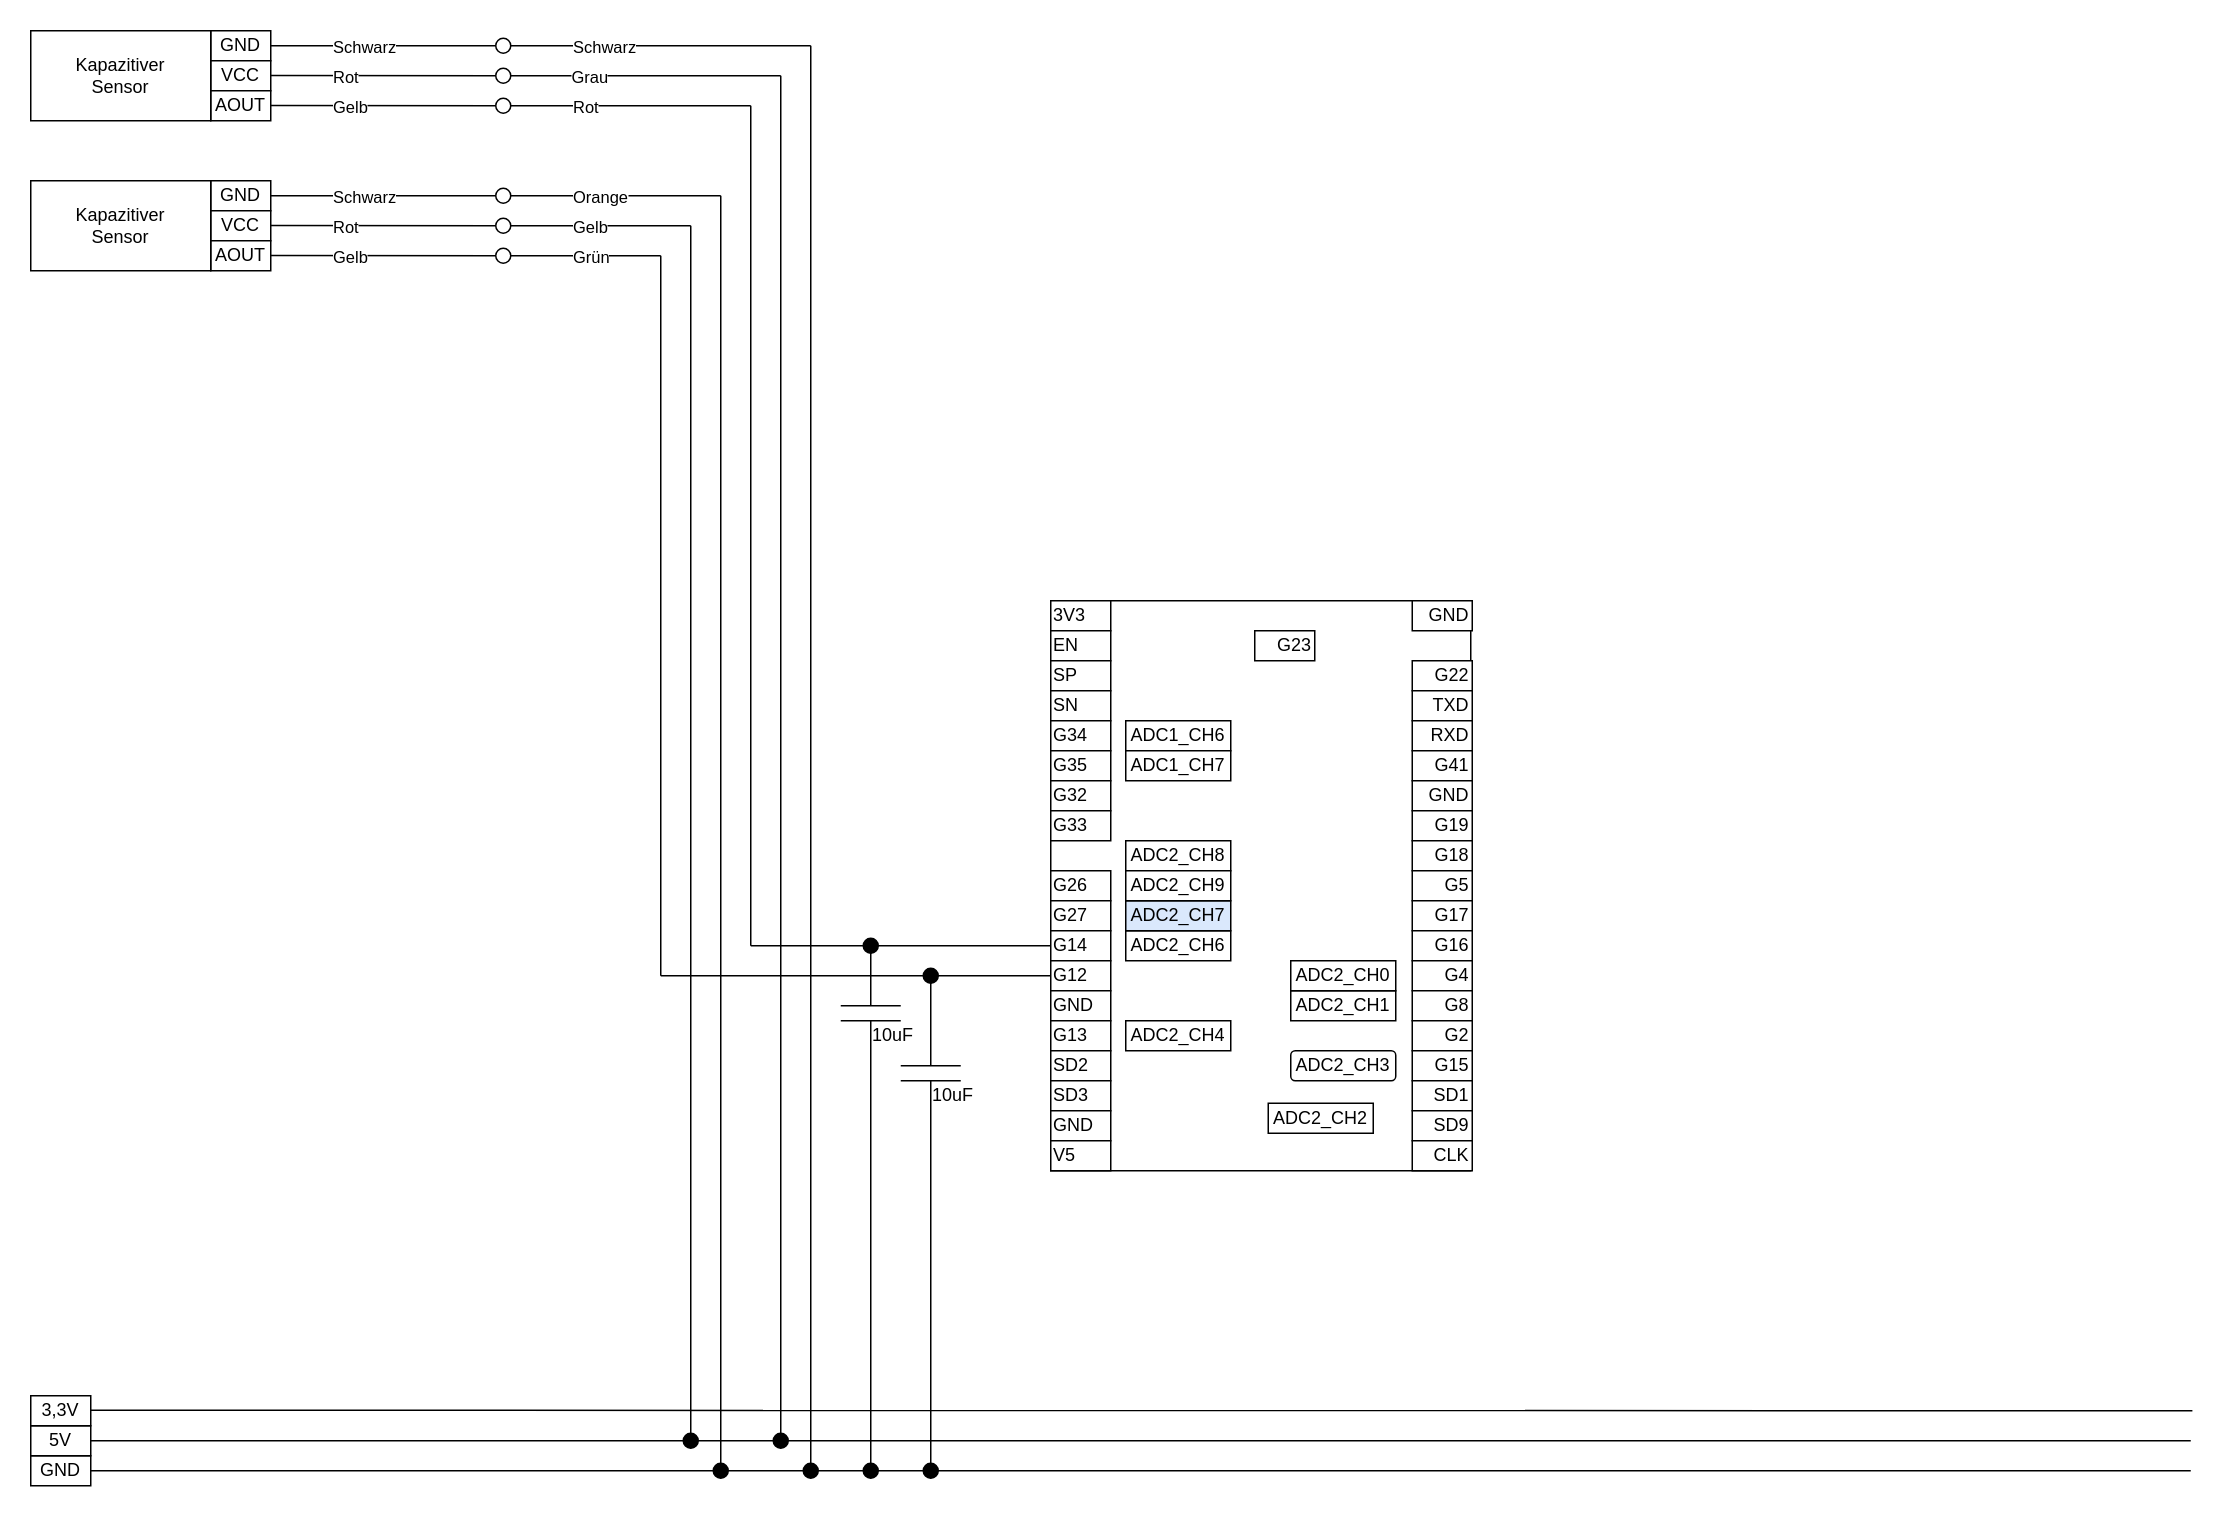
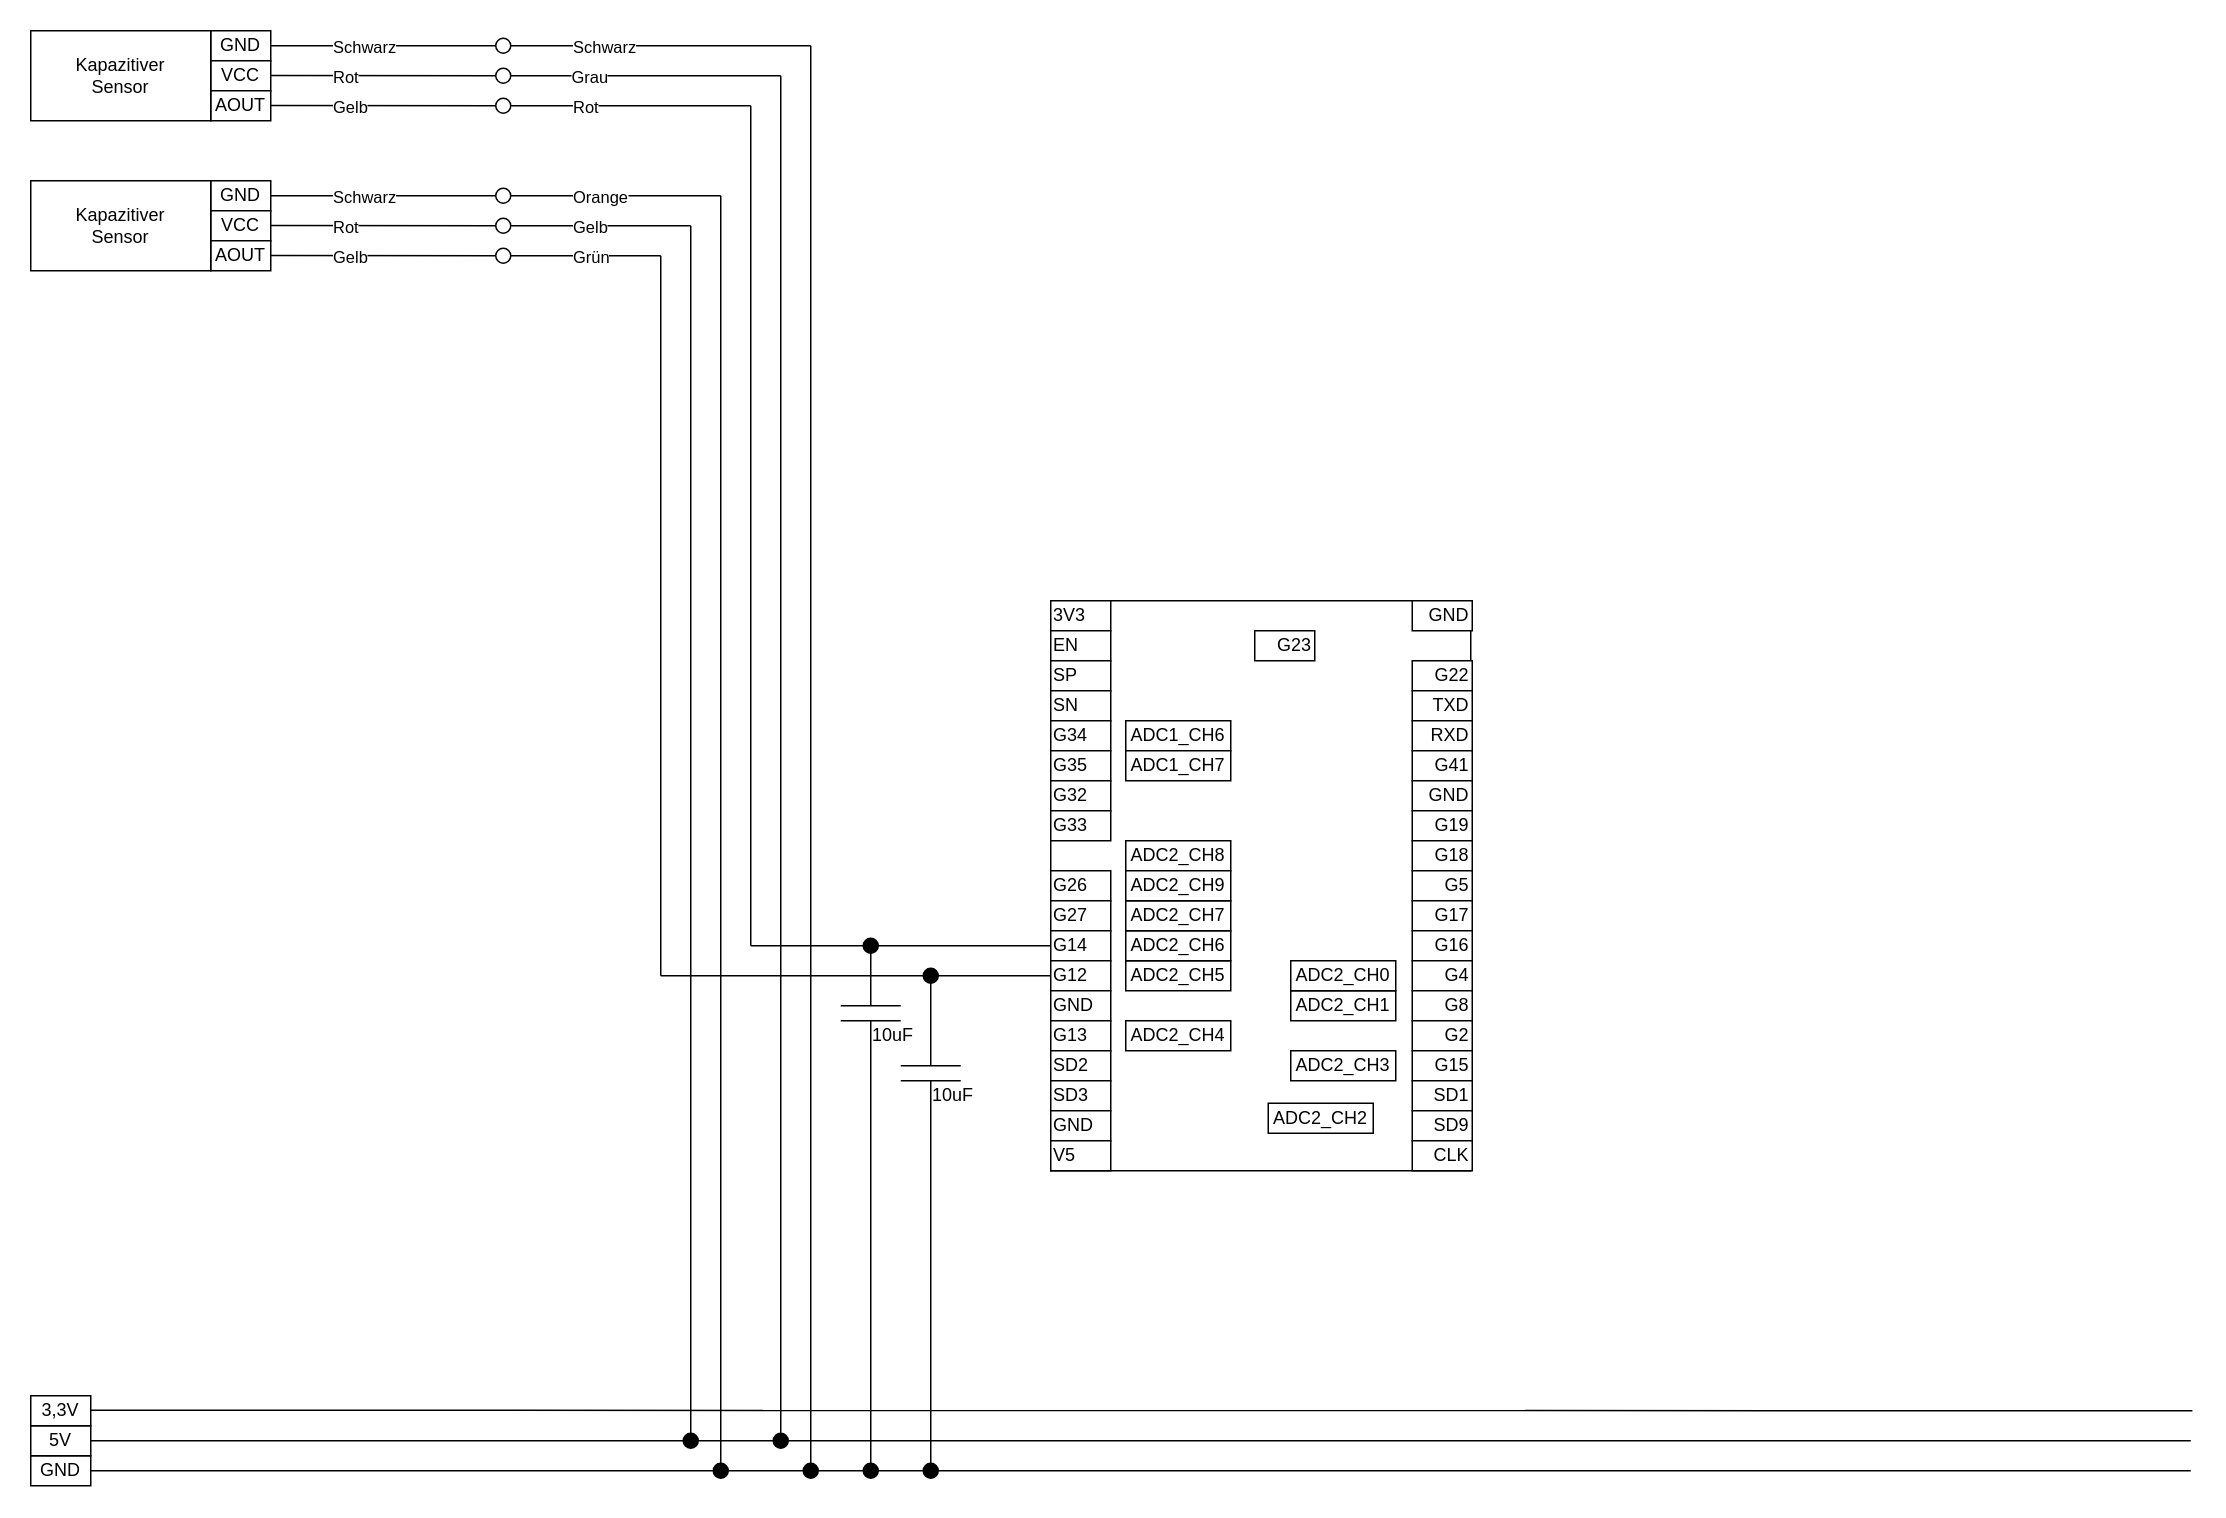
node "ADC2_CH7": fillcolor #dae8fc -> #ffffff
node "ADC2_CH5": added
node "ADC2_CH3": shape rounded rectangle -> rectangle
